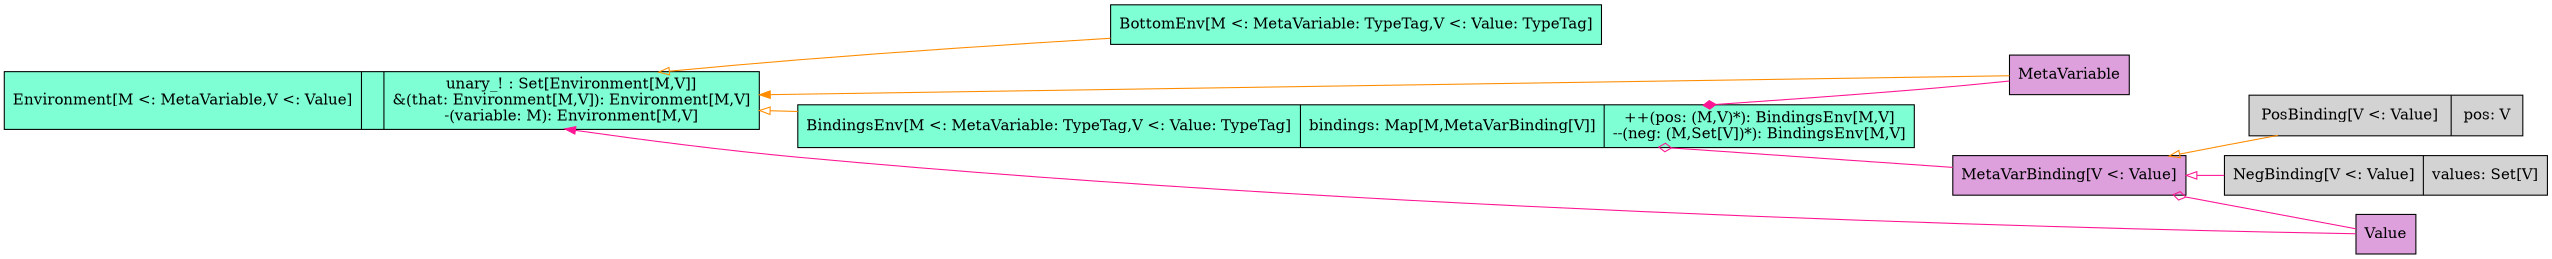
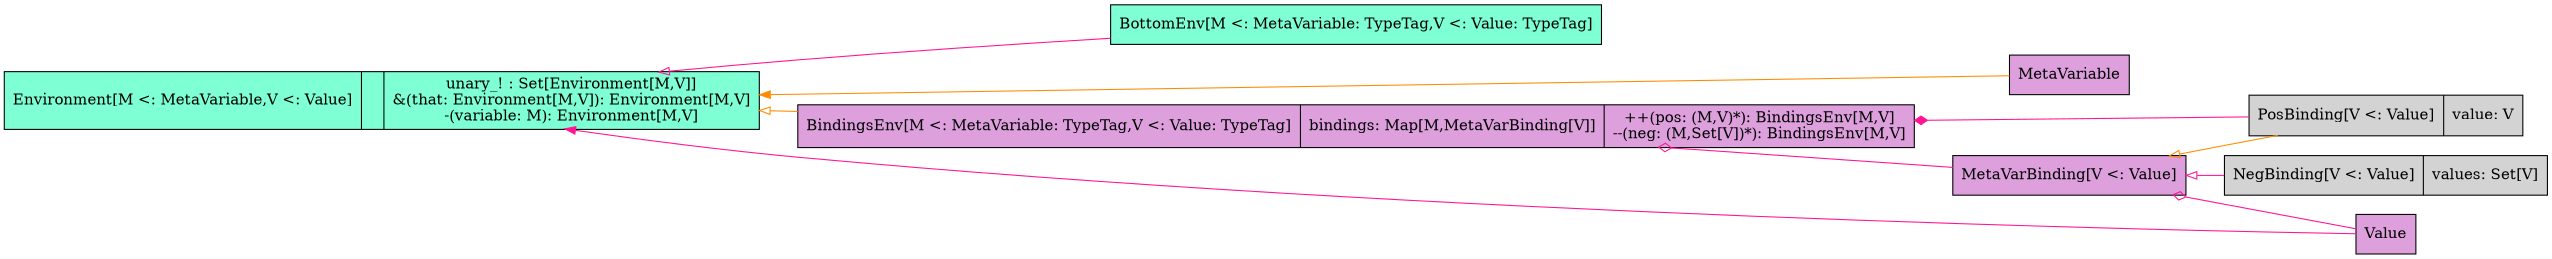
edge "BottomEnv[M <: MetaVariable: TypeTag,V <: Value: TypeTag]" -> "Environment[M <: MetaVariable,V <: Value]": color darkorange -> deeppink
edge "MetaVariable" -> "BindingsEnv[M <: MetaVariable: TypeTag,V <: Value: TypeTag]": now "PosBinding[V <: Value]" -> "BindingsEnv[M <: MetaVariable: TypeTag,V <: Value: TypeTag]"
node "PosBinding[V <: Value]": text "pos: V" -> "value: V"
node "BindingsEnv[M <: MetaVariable: TypeTag,V <: Value: TypeTag]": fillcolor aquamarine -> plum
